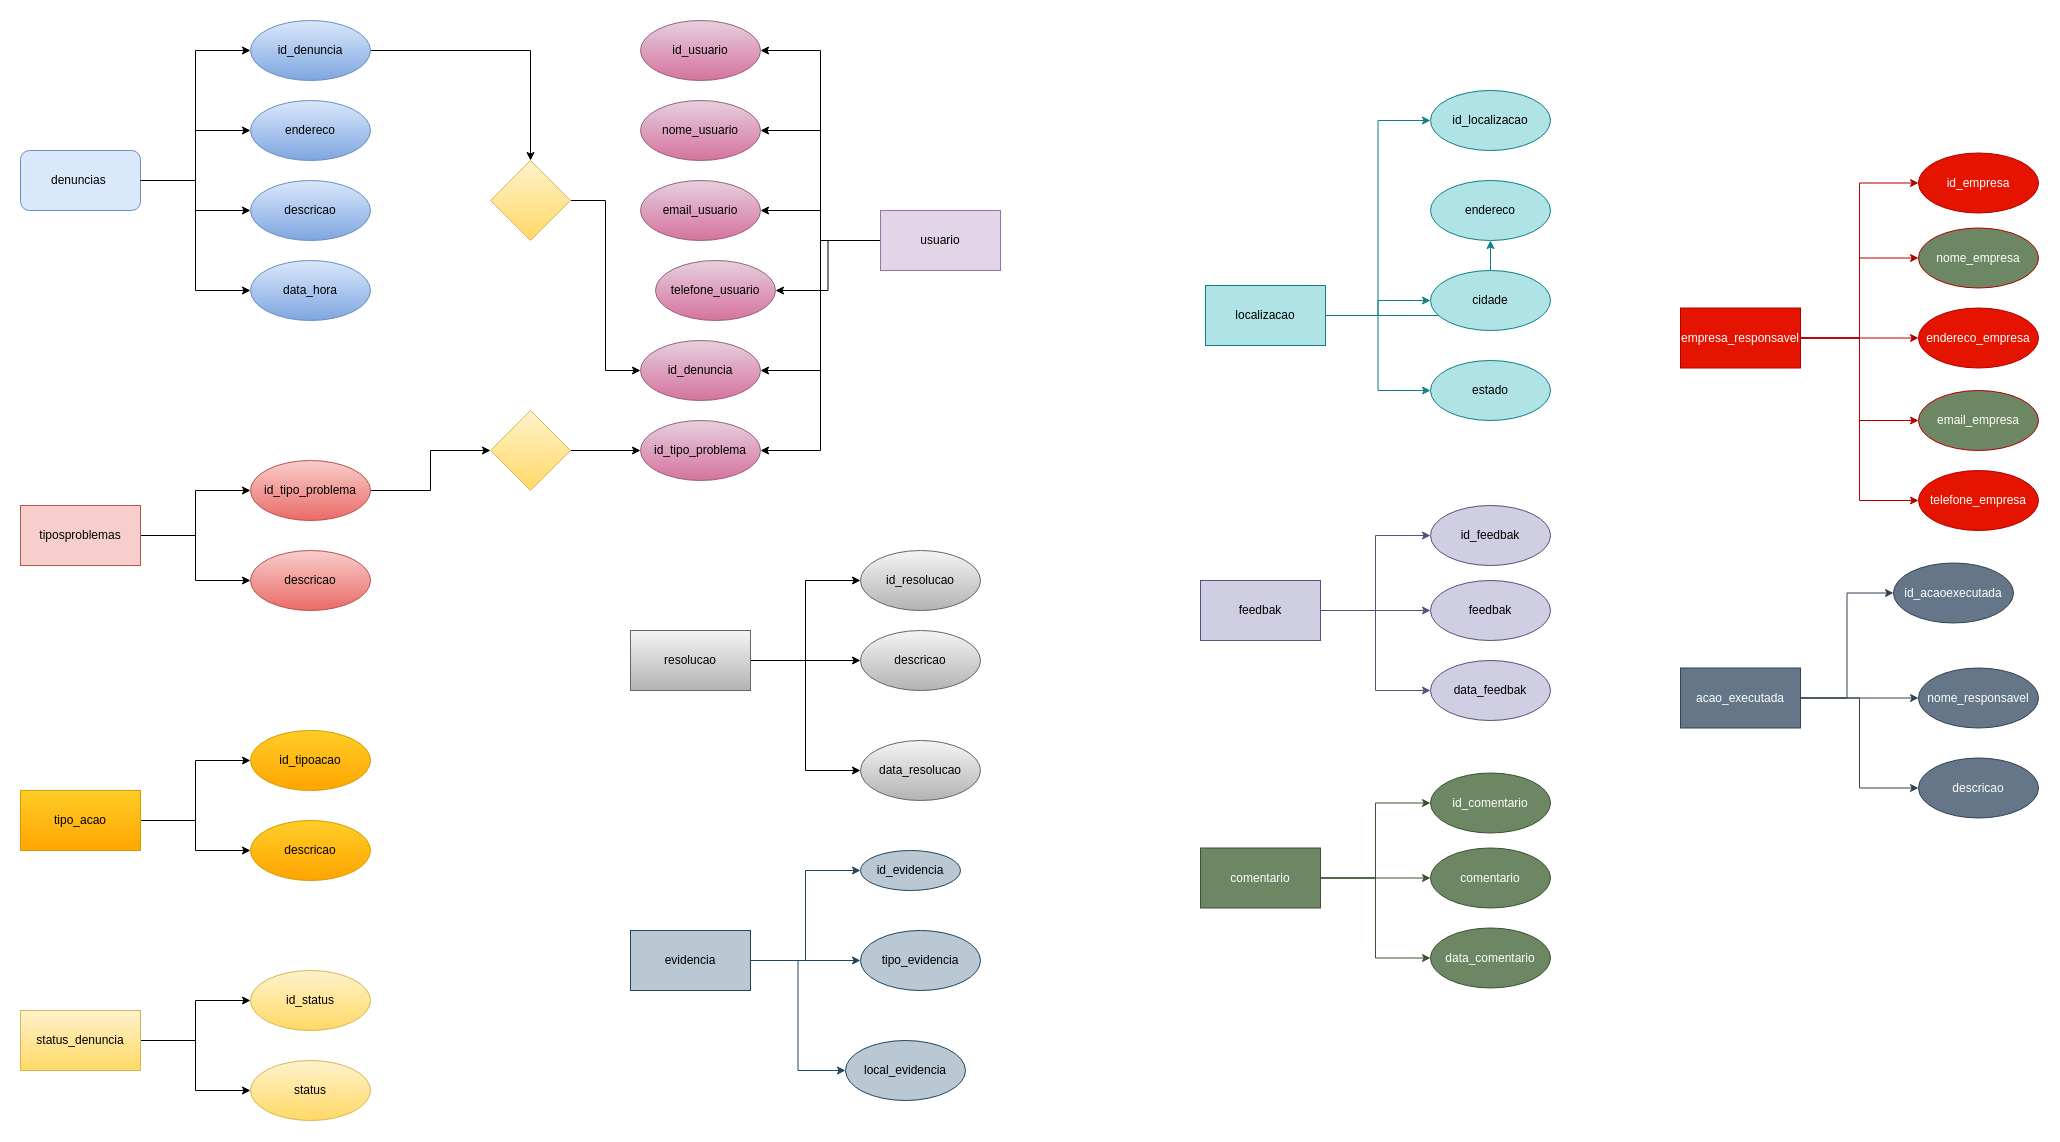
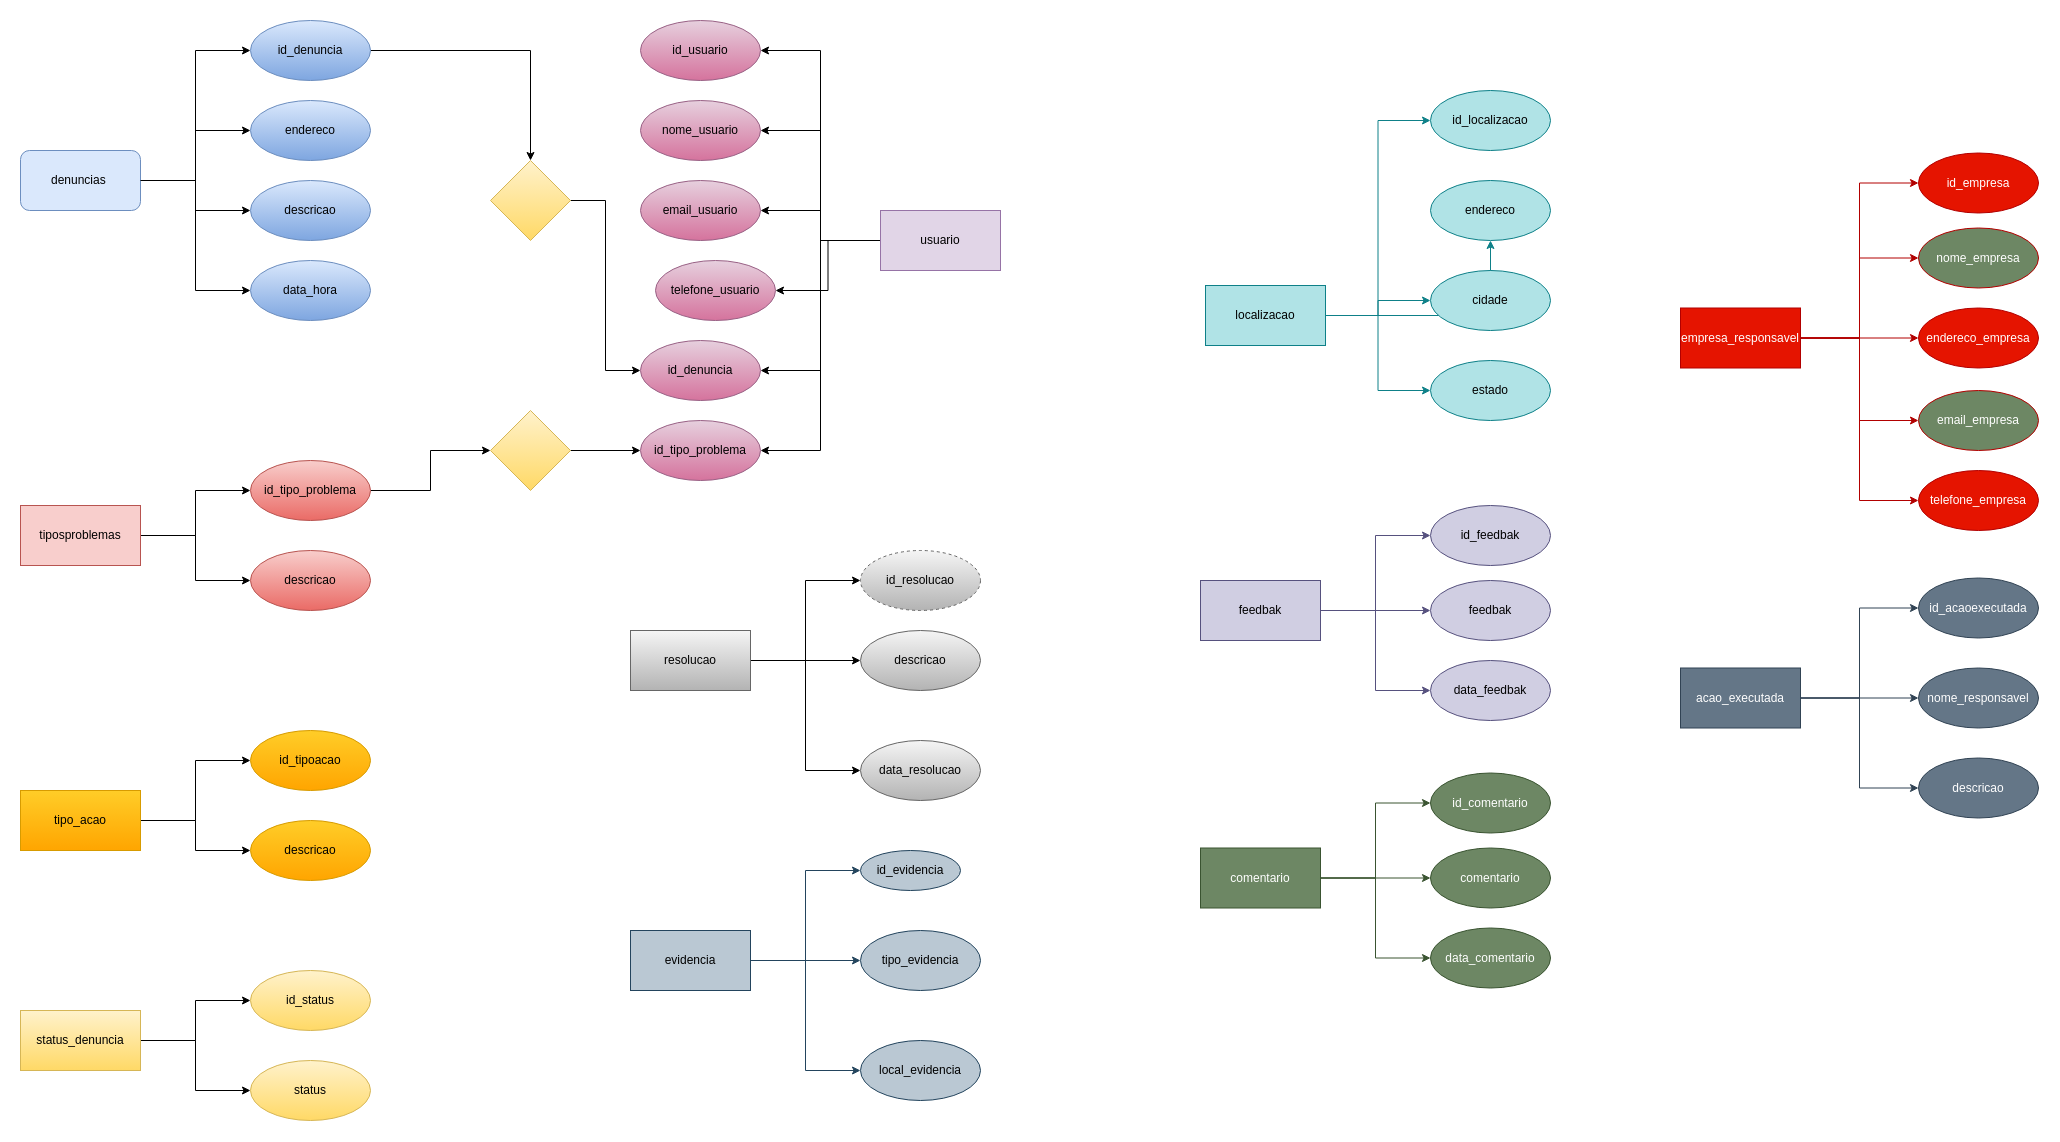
node "id_resolucao": style solid -> dashed
node "id_acaoexecutada": moved (1954, 593) -> (1979, 608)
node "local_evidencia": moved (906, 1071) -> (921, 1071)
